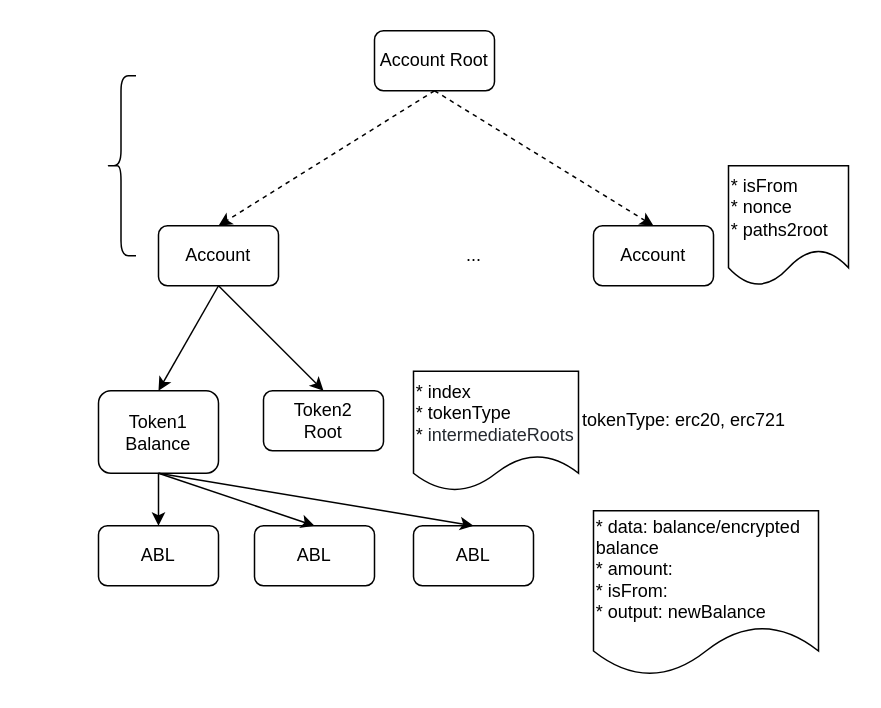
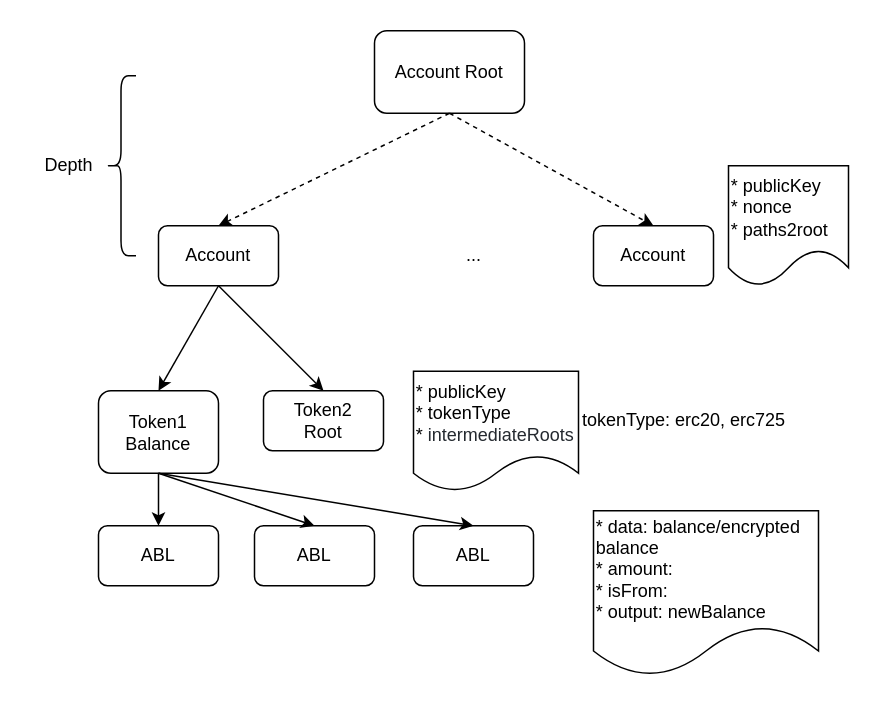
node "Account Root": size 120x60 -> 150x83
node "Depth": added
node "* isFrom* nonce * paths2root": label "* isFrom* nonce * paths2root" -> "* publicKey* nonce * paths2root"
node "* index * tokenType * intermediateRoots": label "* index * tokenType * intermediateRoots" -> "* publicKey * tokenType * intermediateRoots"
node "tokenType: erc20, erc721": label "tokenType: erc20, erc721" -> "tokenType: erc20, erc725"
